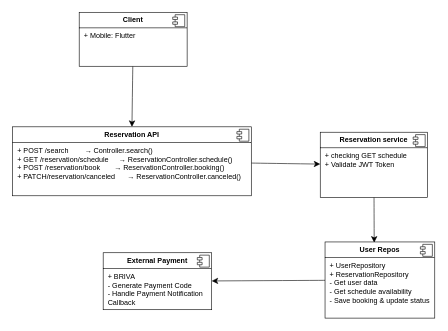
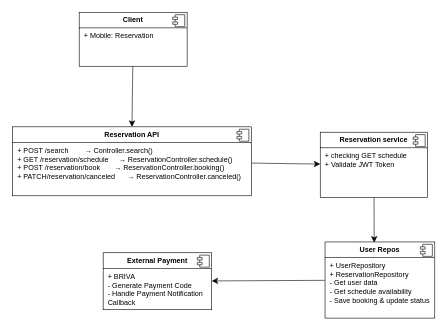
node "Client + Mobile: Flutter": label "Client + Mobile: Flutter" -> "Client + Mobile: Reservation"
